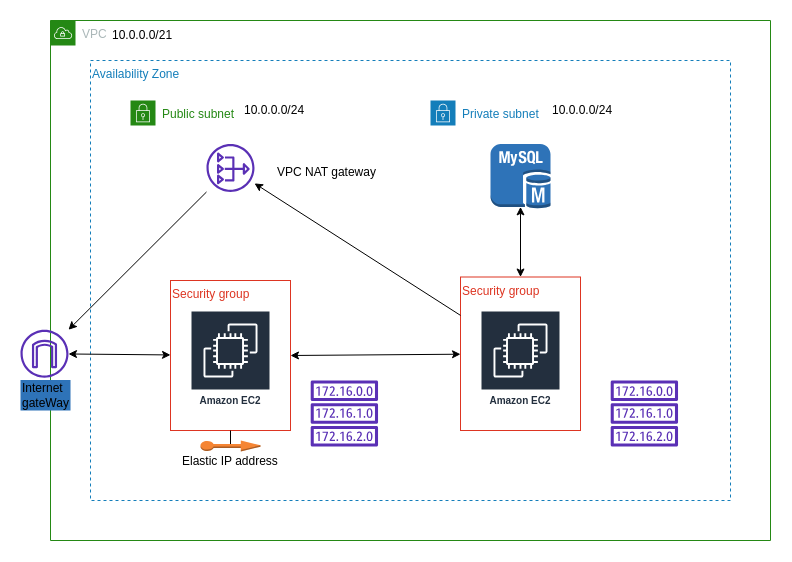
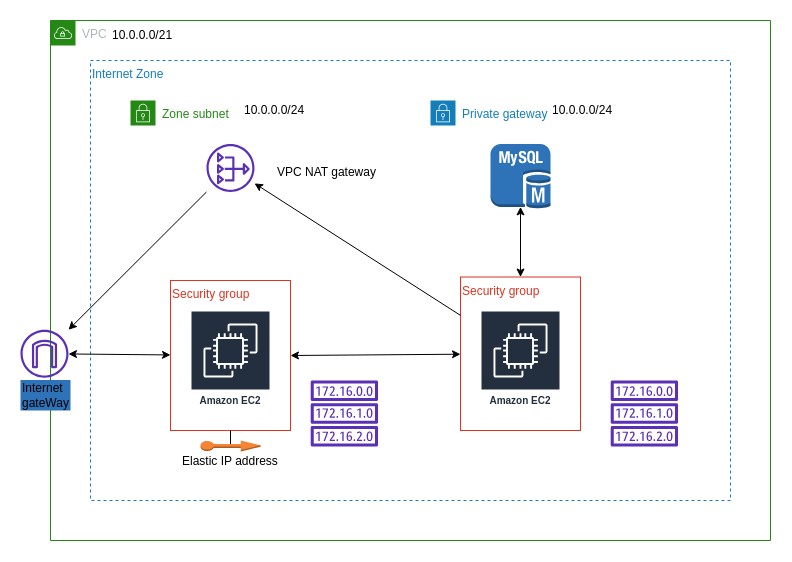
node "Availability Zone": label "Availability Zone" -> "Internet Zone"
node "Public subnet": label "Public subnet" -> "Zone subnet"
node "Private subnet": label "Private subnet" -> "Private gateway"
